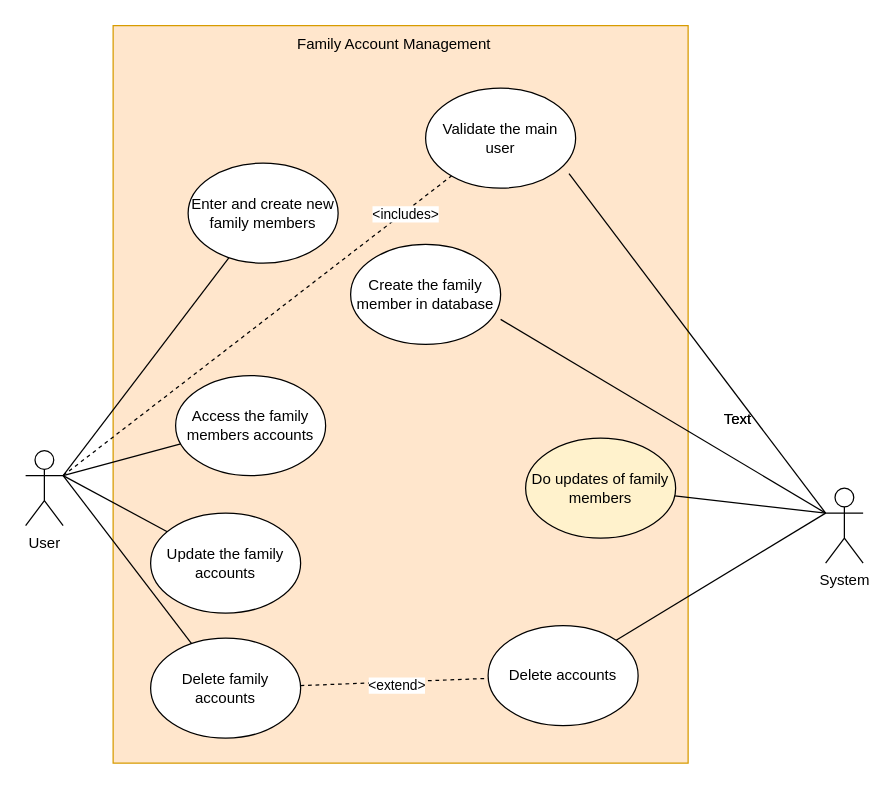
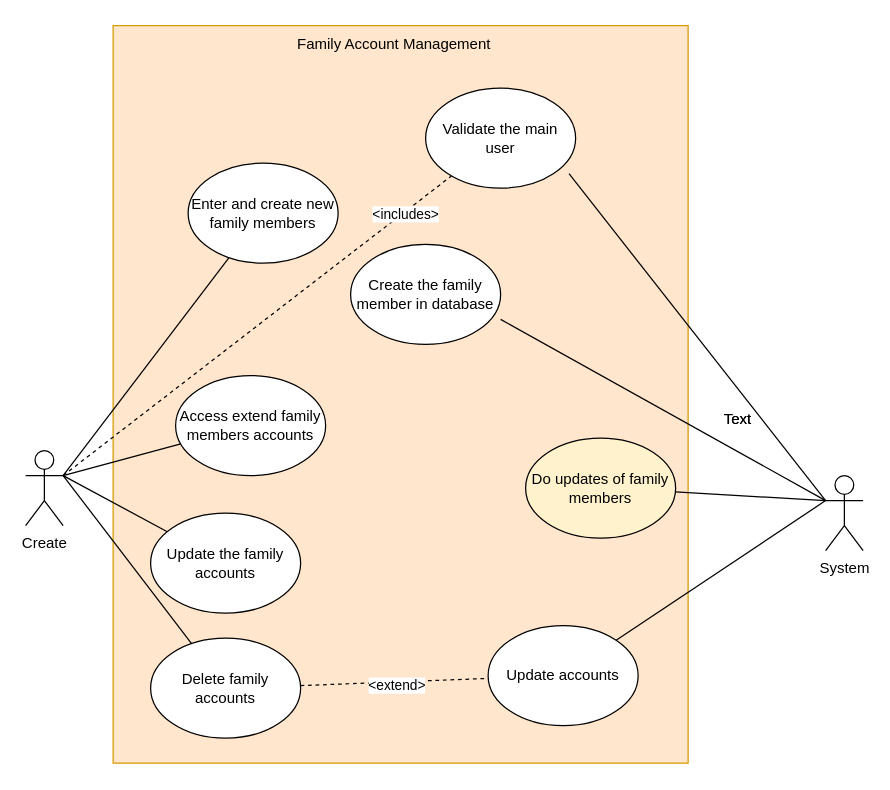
node "Access the family members accounts": label "Access the family members accounts" -> "Access extend family members accounts"
node "System": moved (844, 526) -> (844, 513)
node "User": label "User" -> "Create"
node "Delete accounts": label "Delete accounts" -> "Update accounts"
